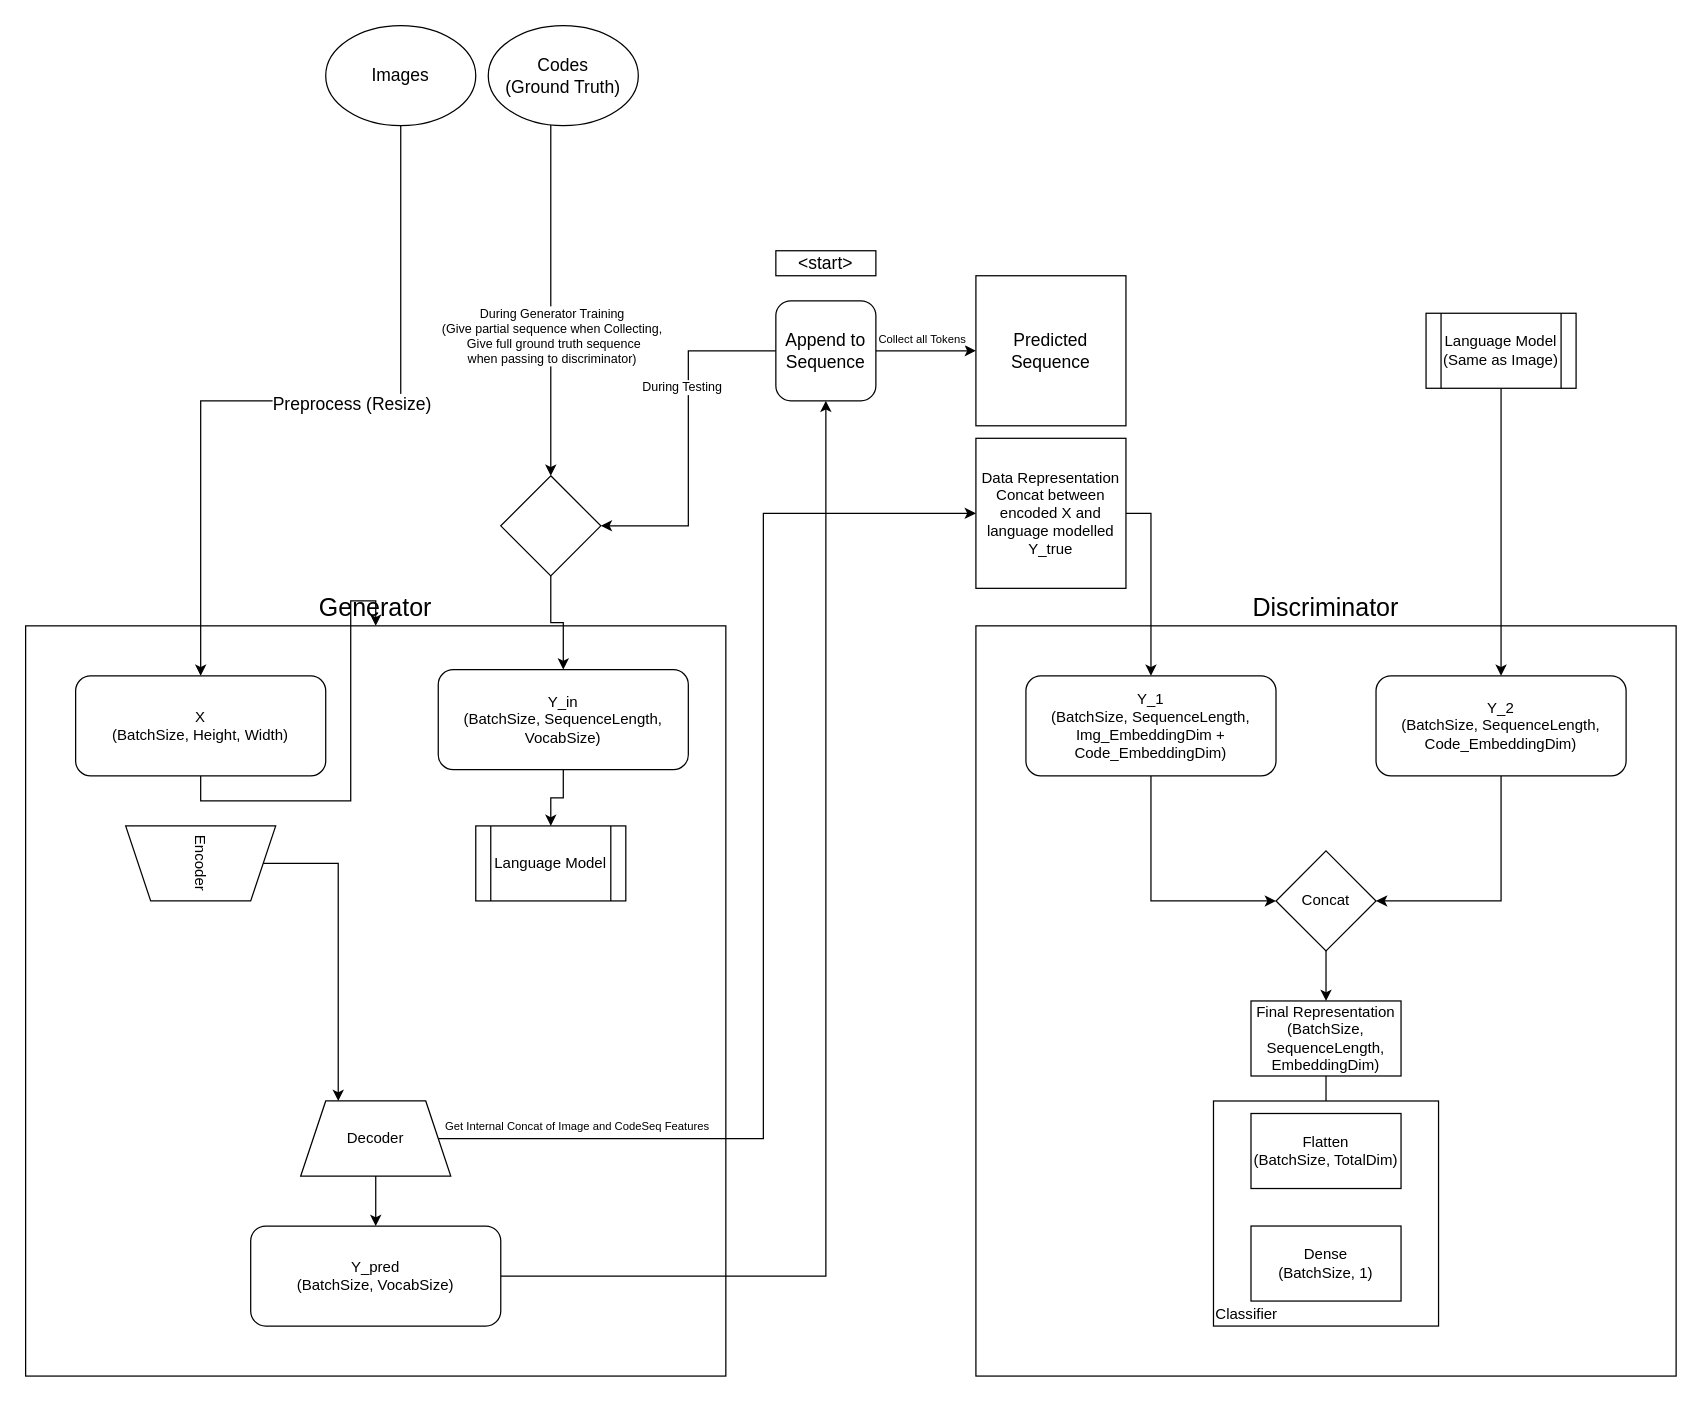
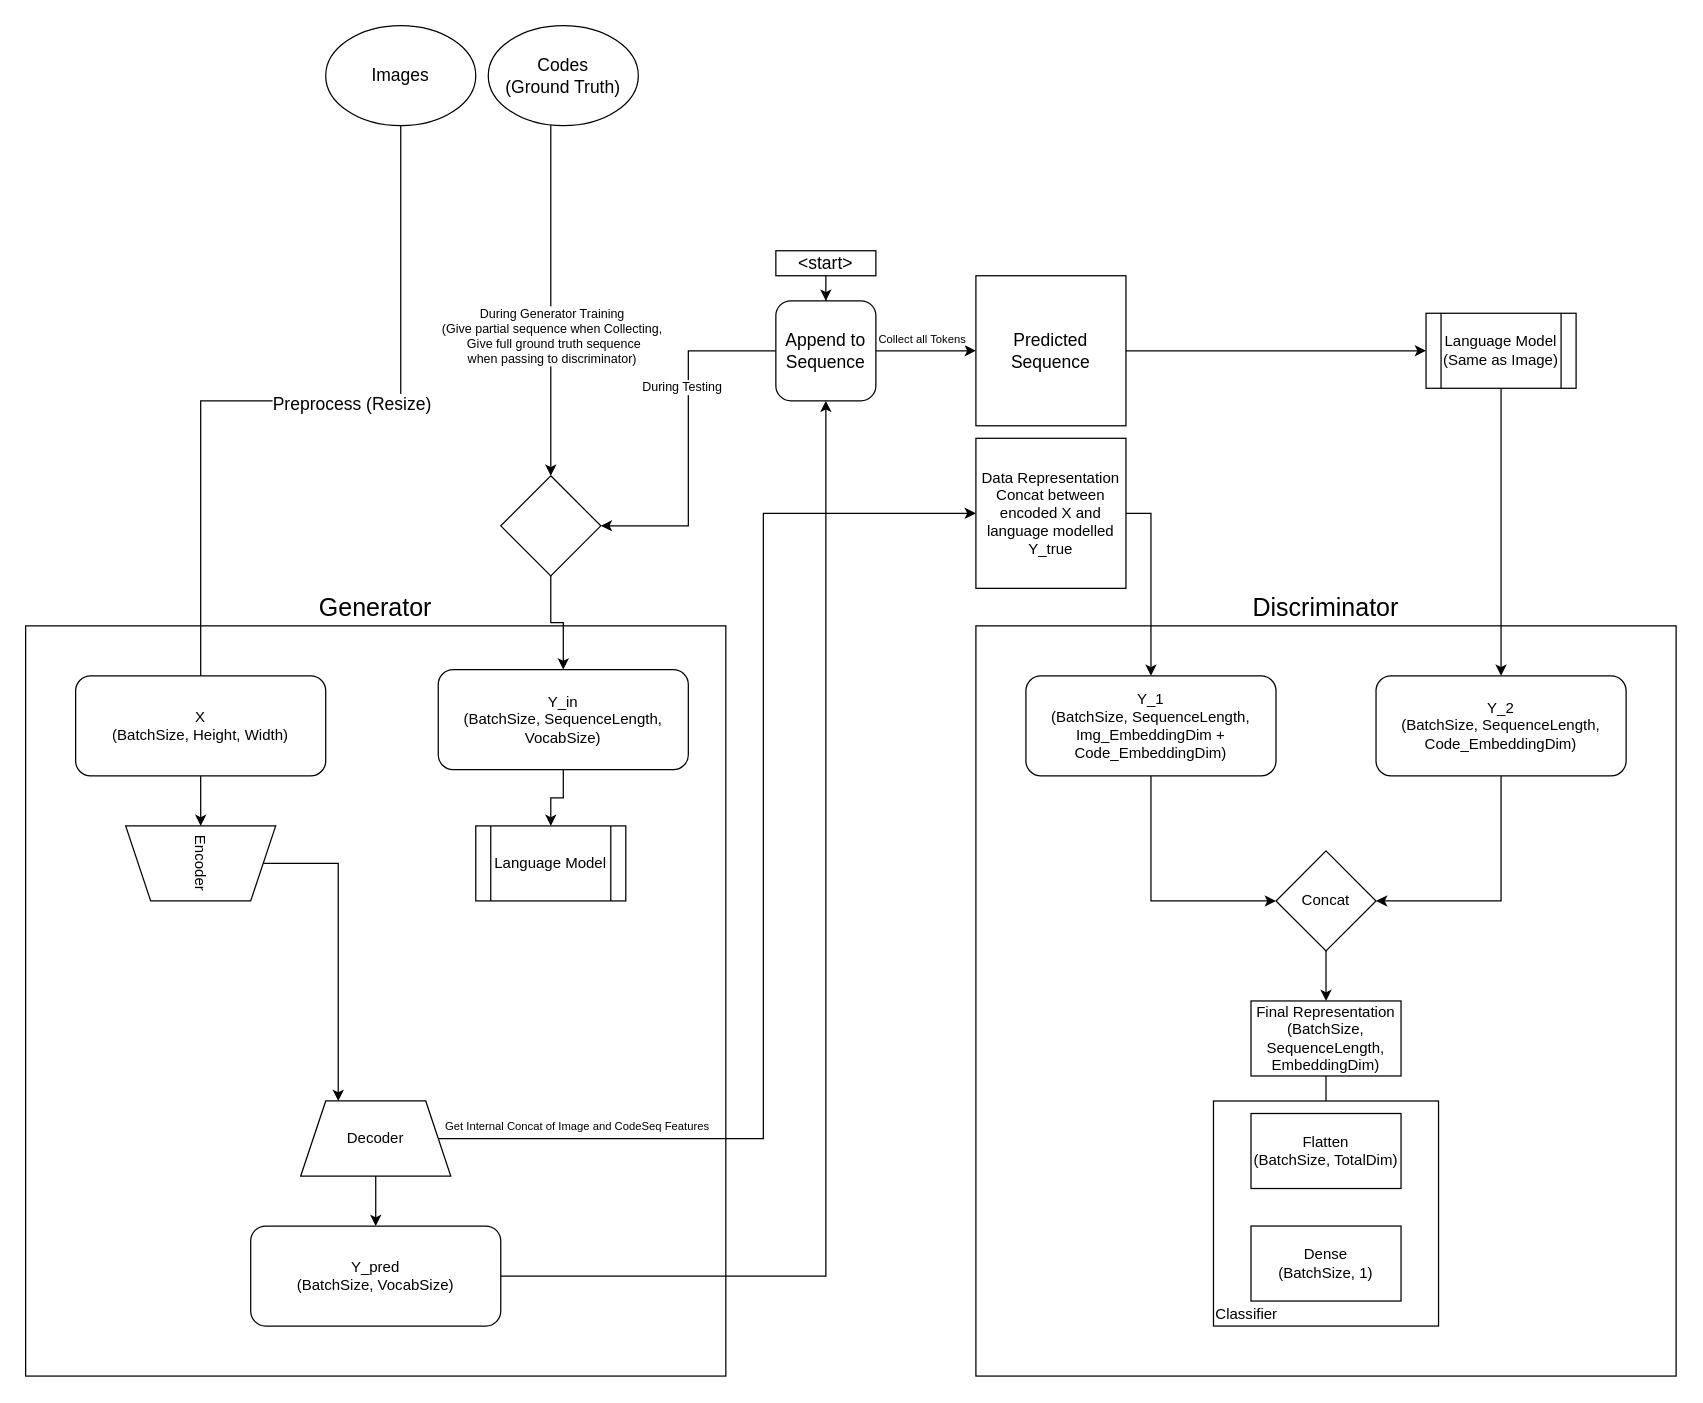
edge "<start>" -> "Append to Sequence": added
edge "Predicted Sequence" -> "Language Model (Same as Image)": added
edge "Images" -> "X (BatchSize, Height, Width)": arrowhead classic -> none
edge "X (BatchSize, Height, Width)" -> "Generator": now "X (BatchSize, Height, Width)" -> "Encoder"
